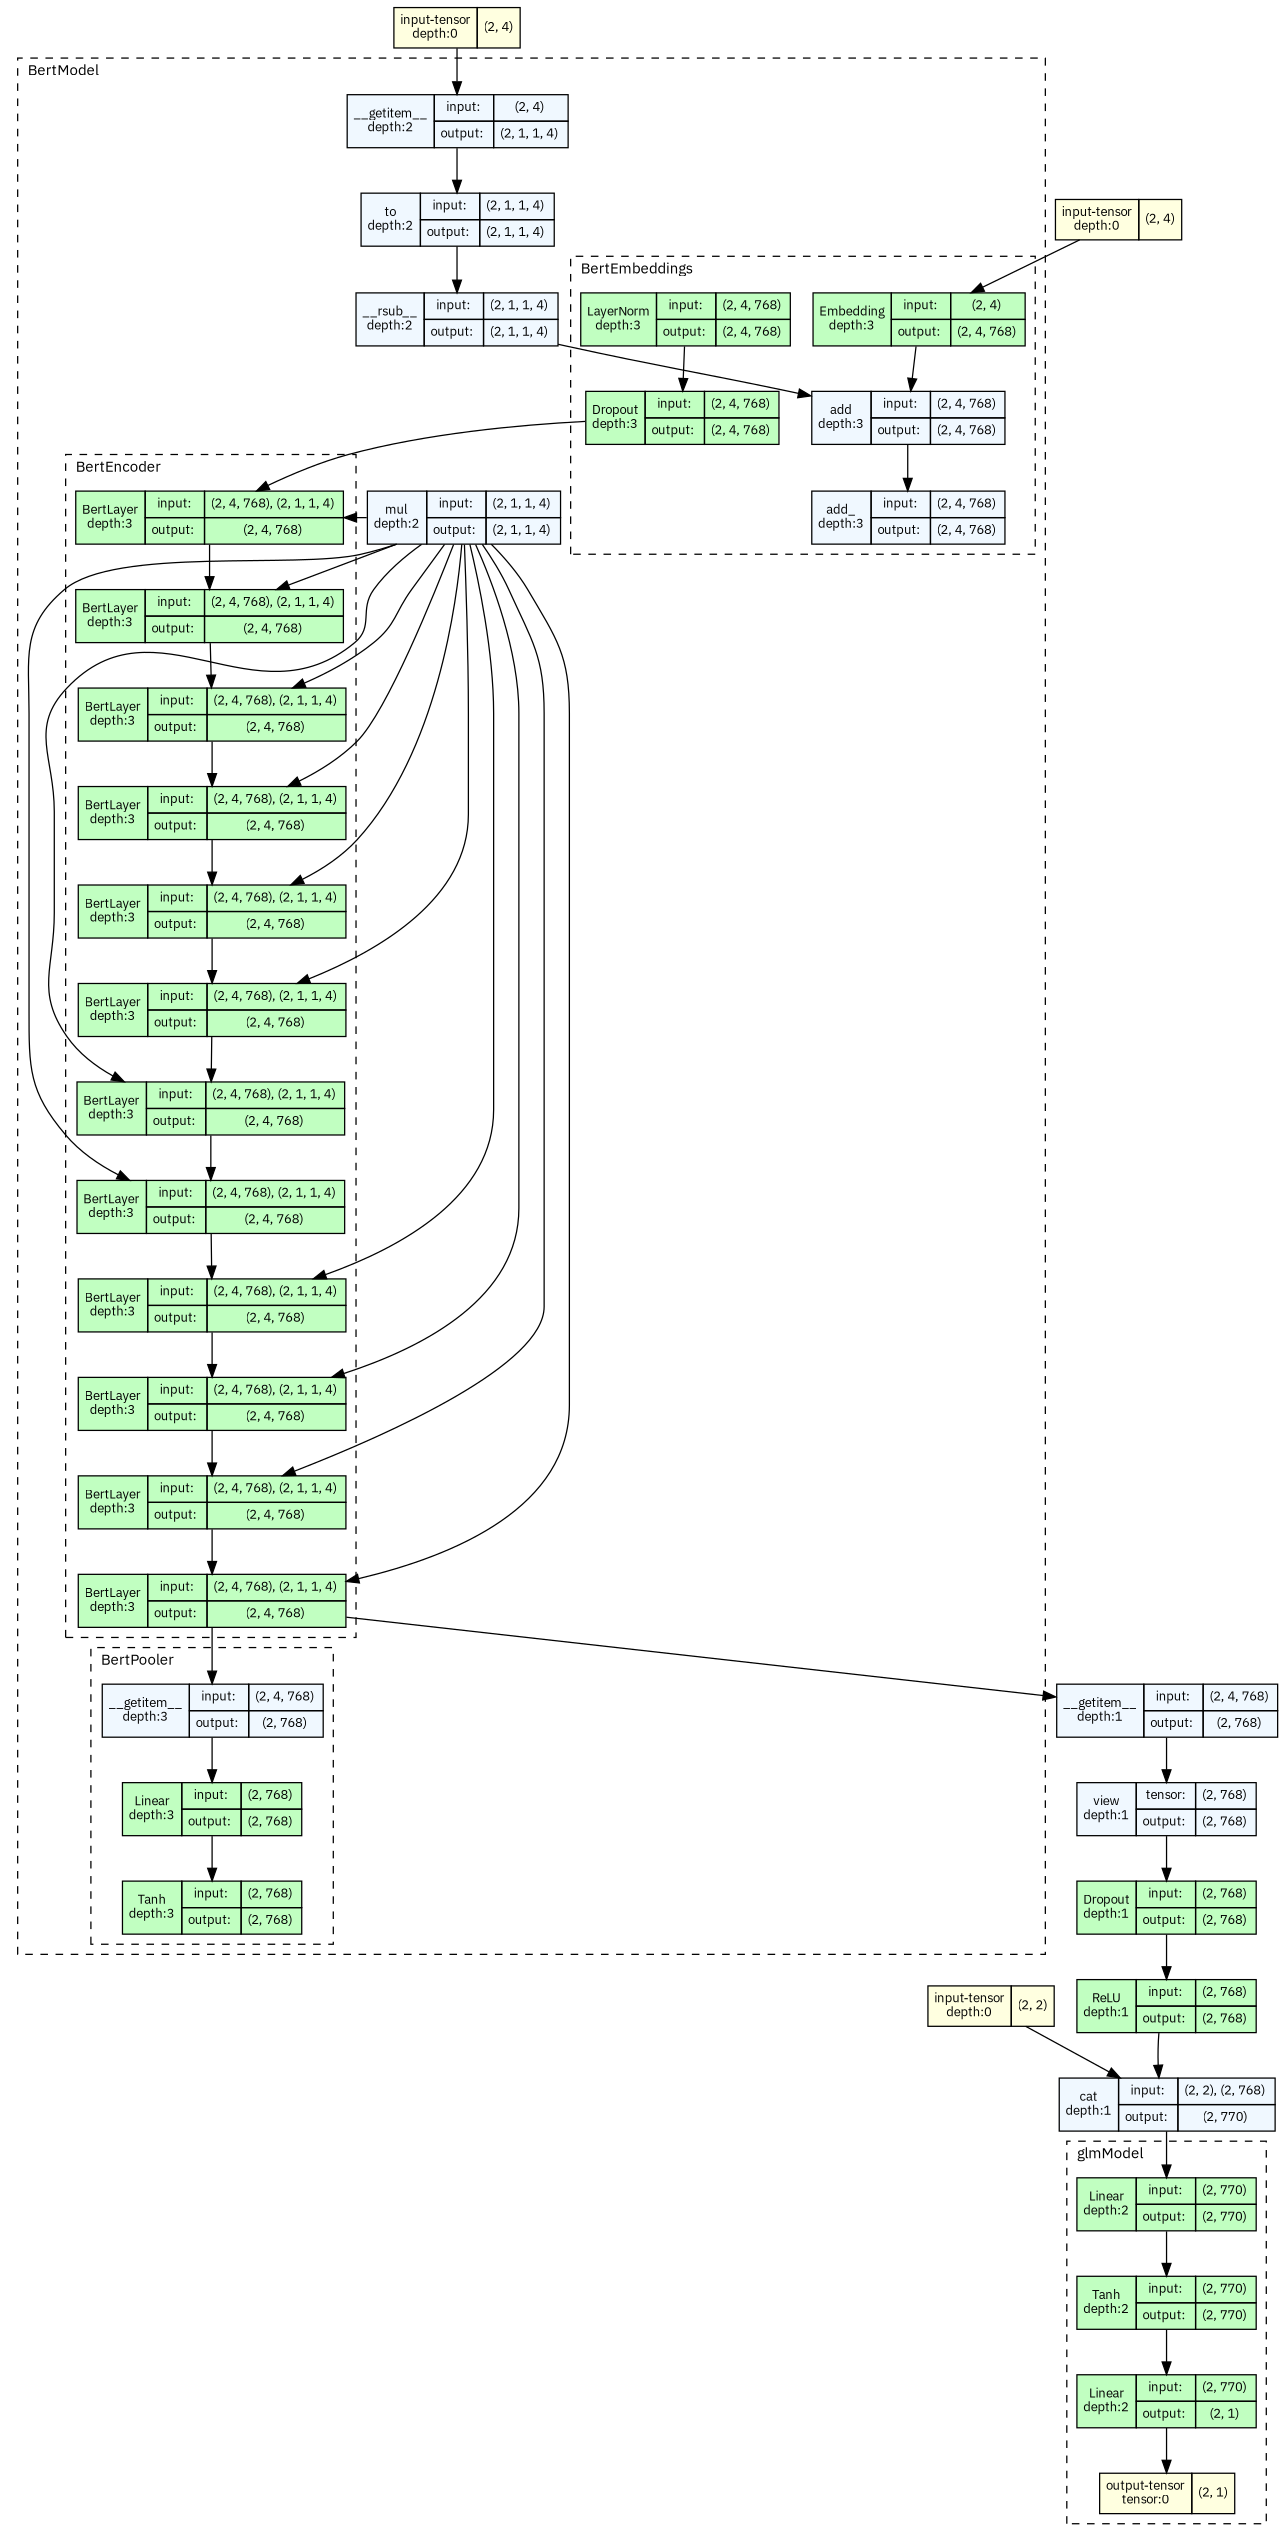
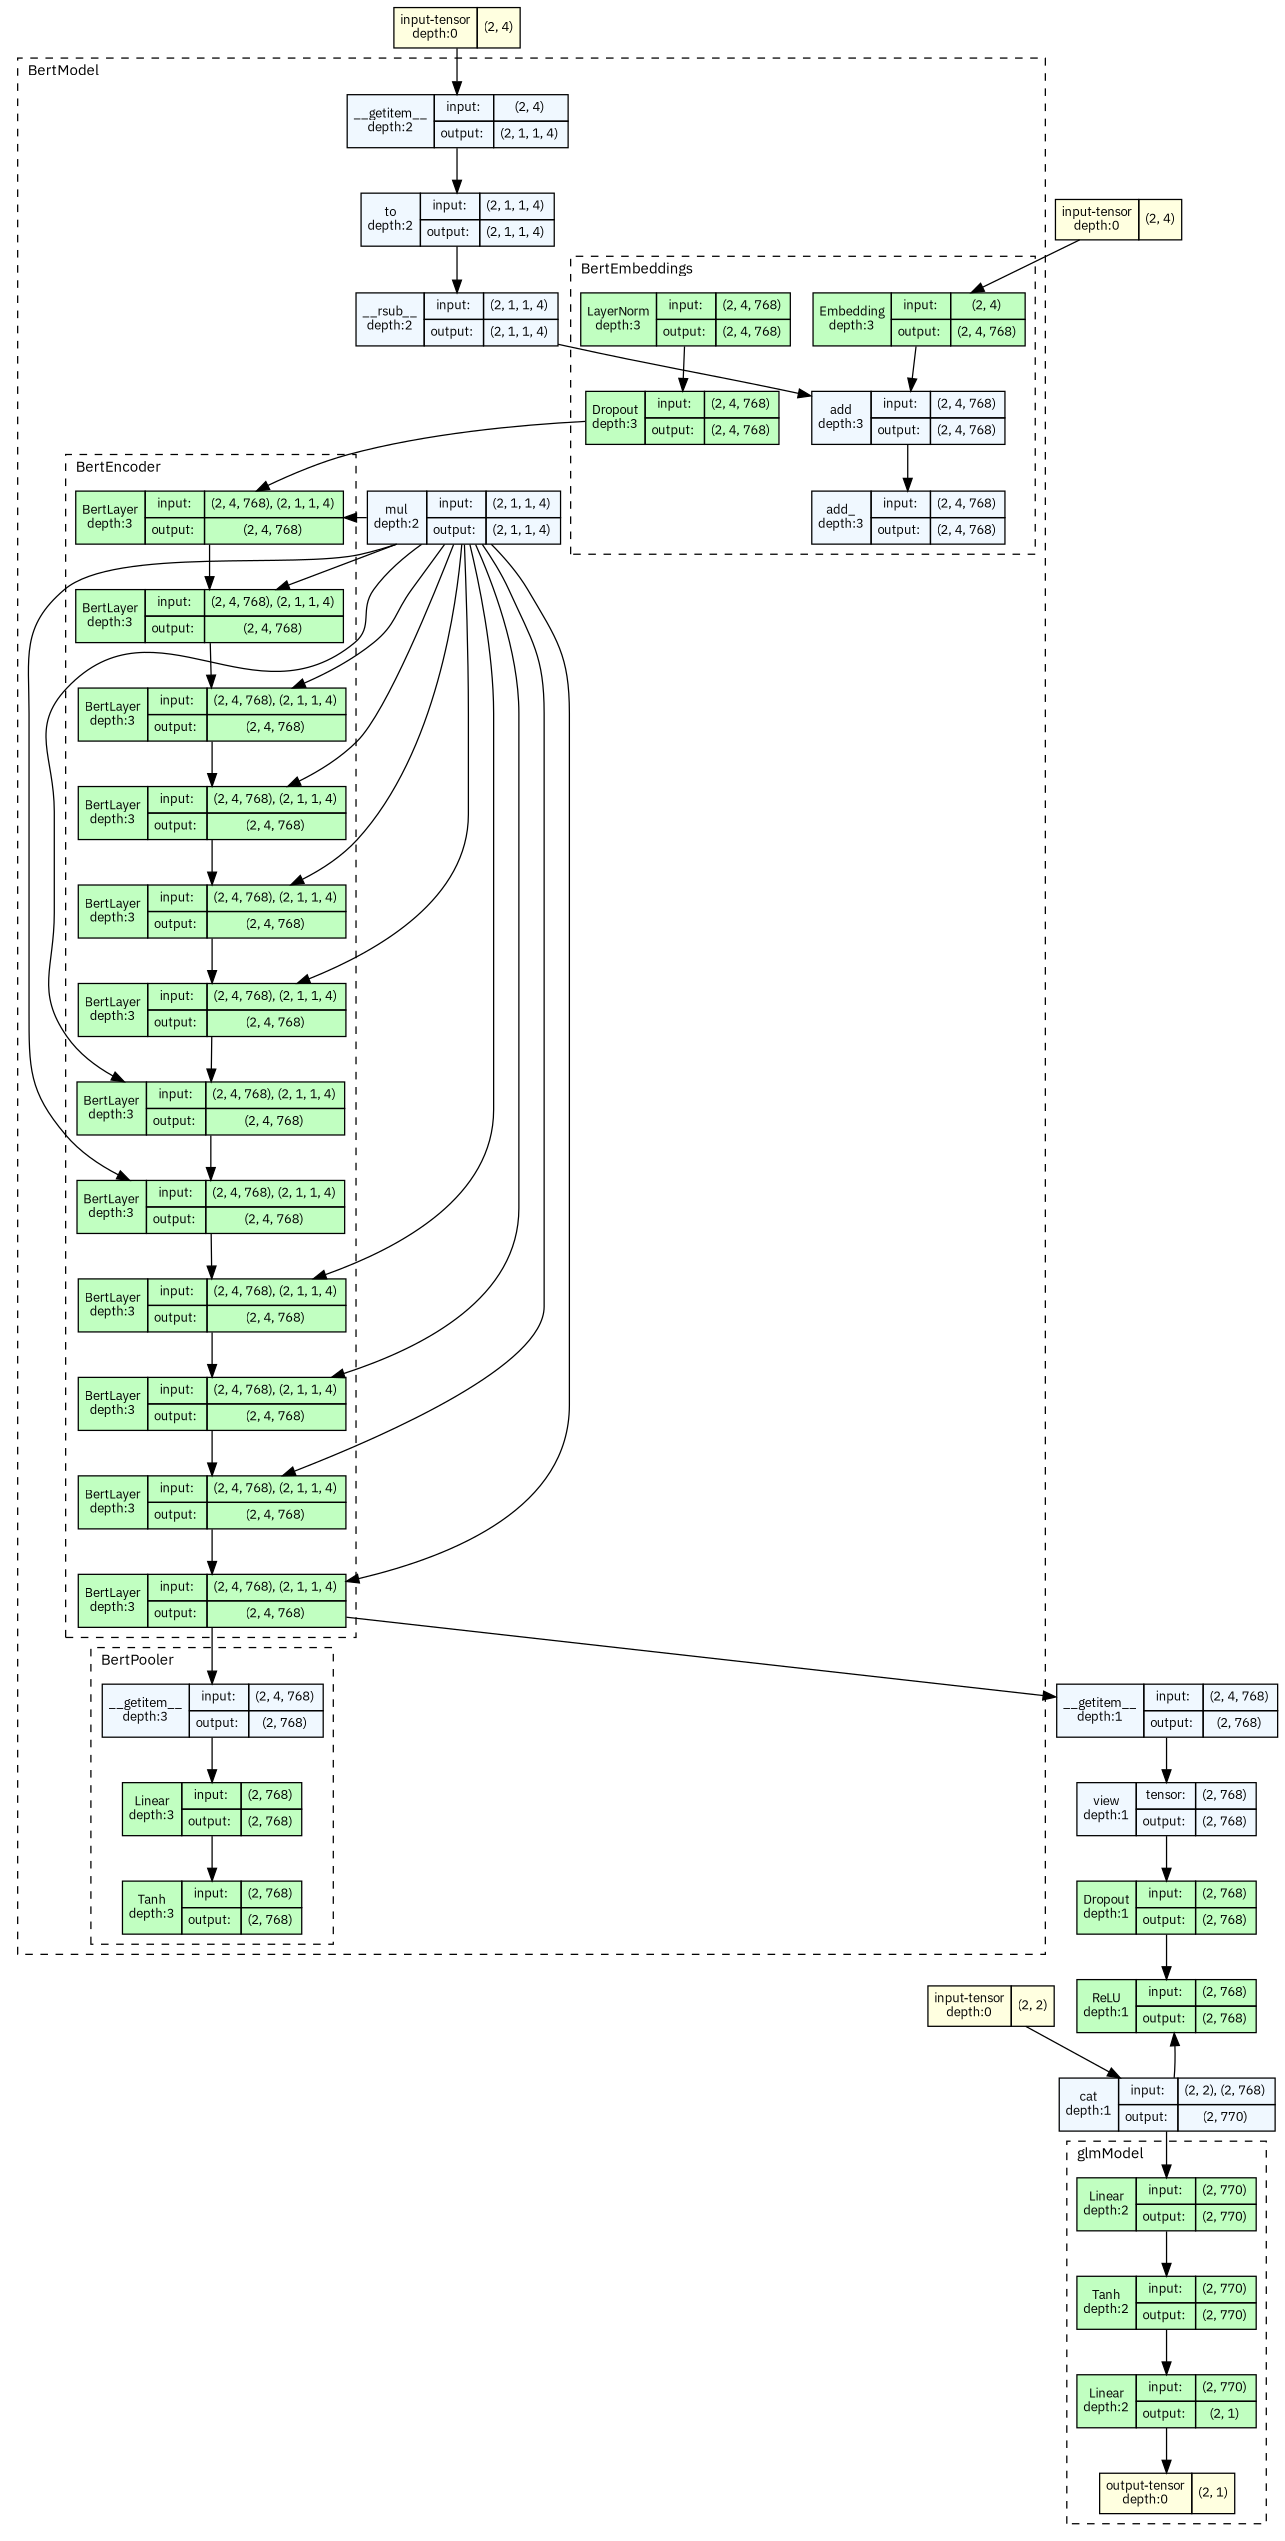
edge "ReLU" -> "cat": reversed
node "output-tensor": text "tensor:0" -> "depth:0"
